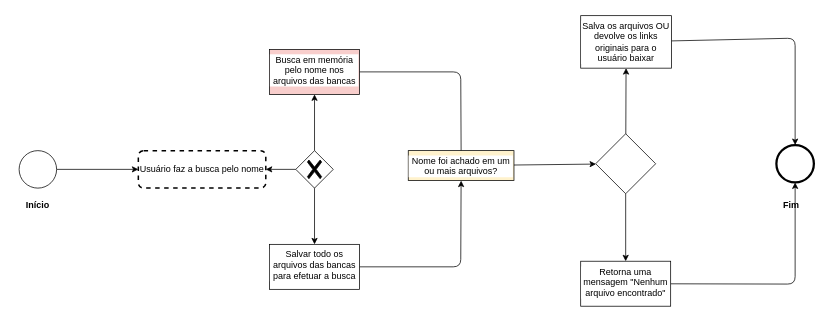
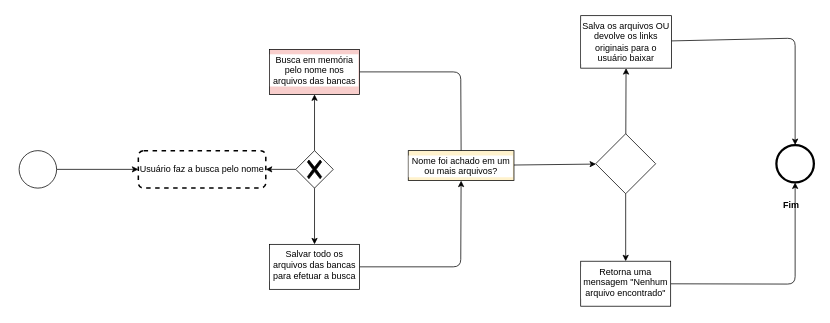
node "Início": removed
